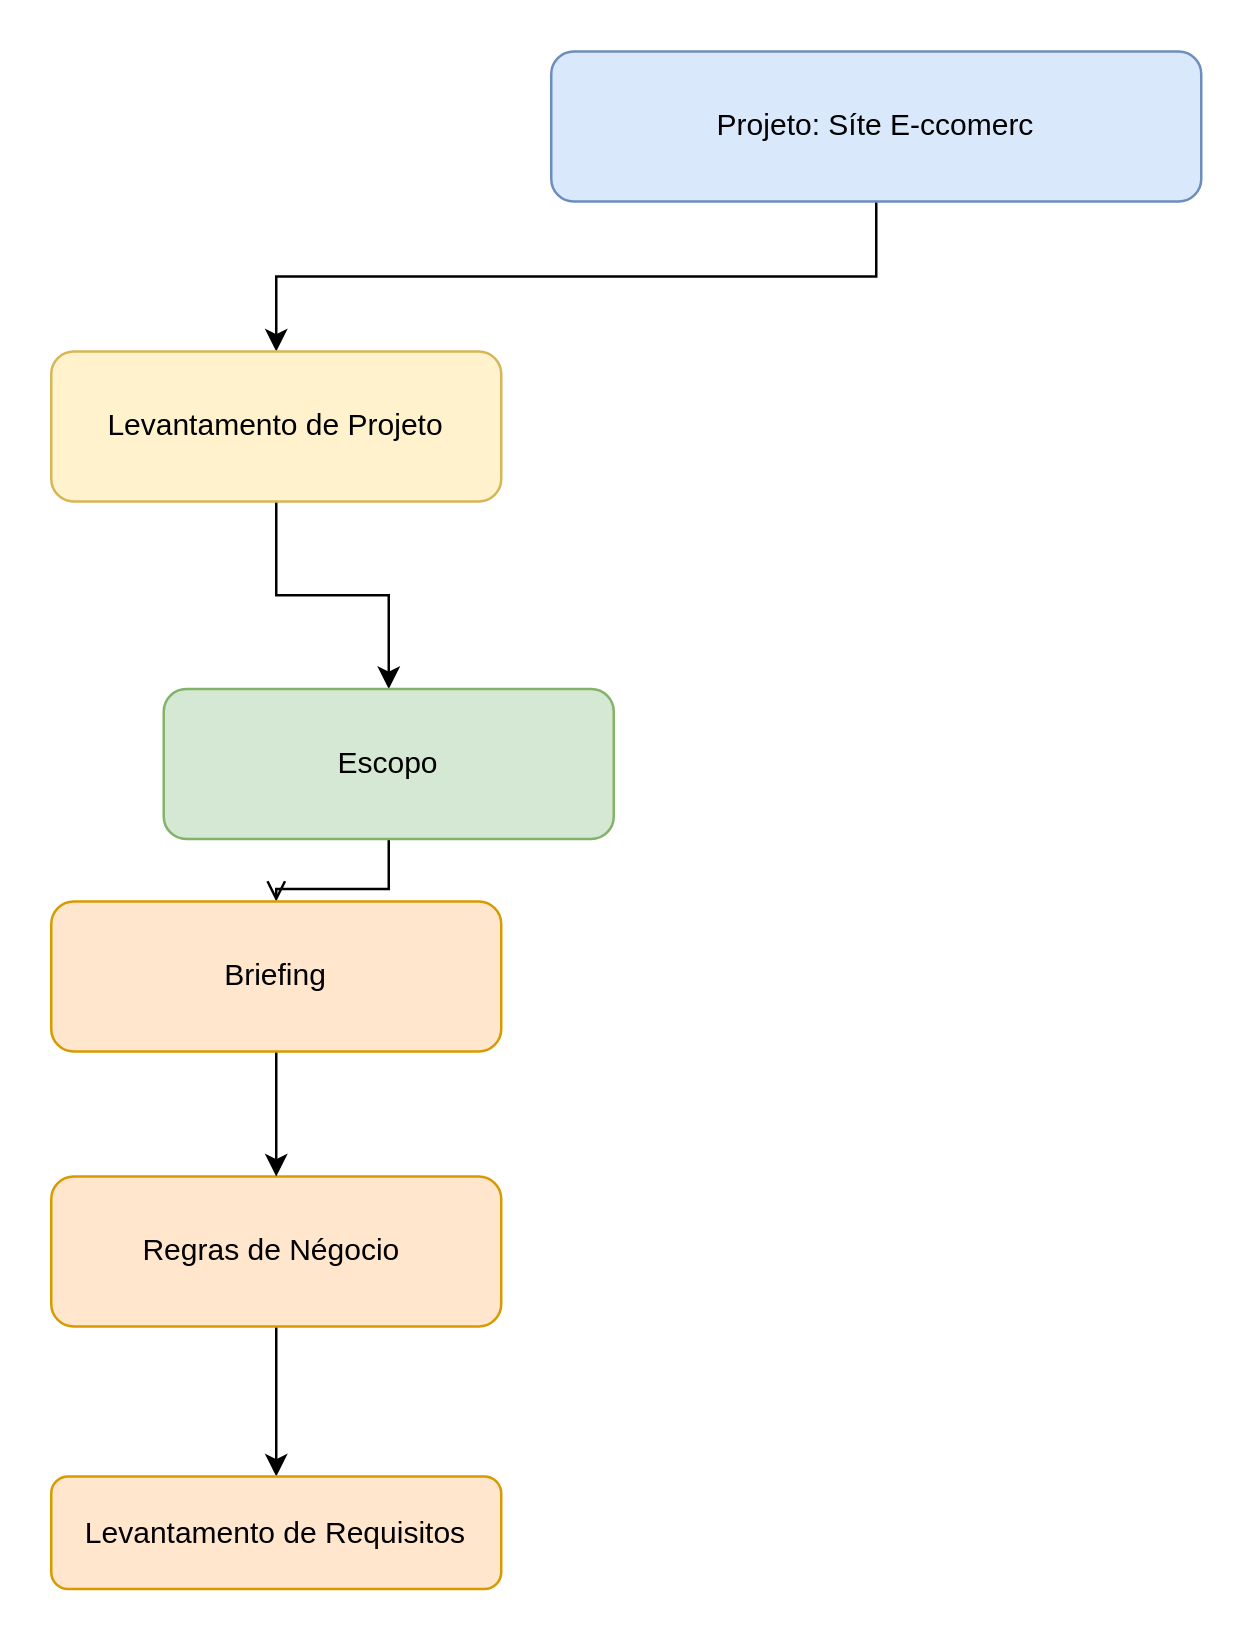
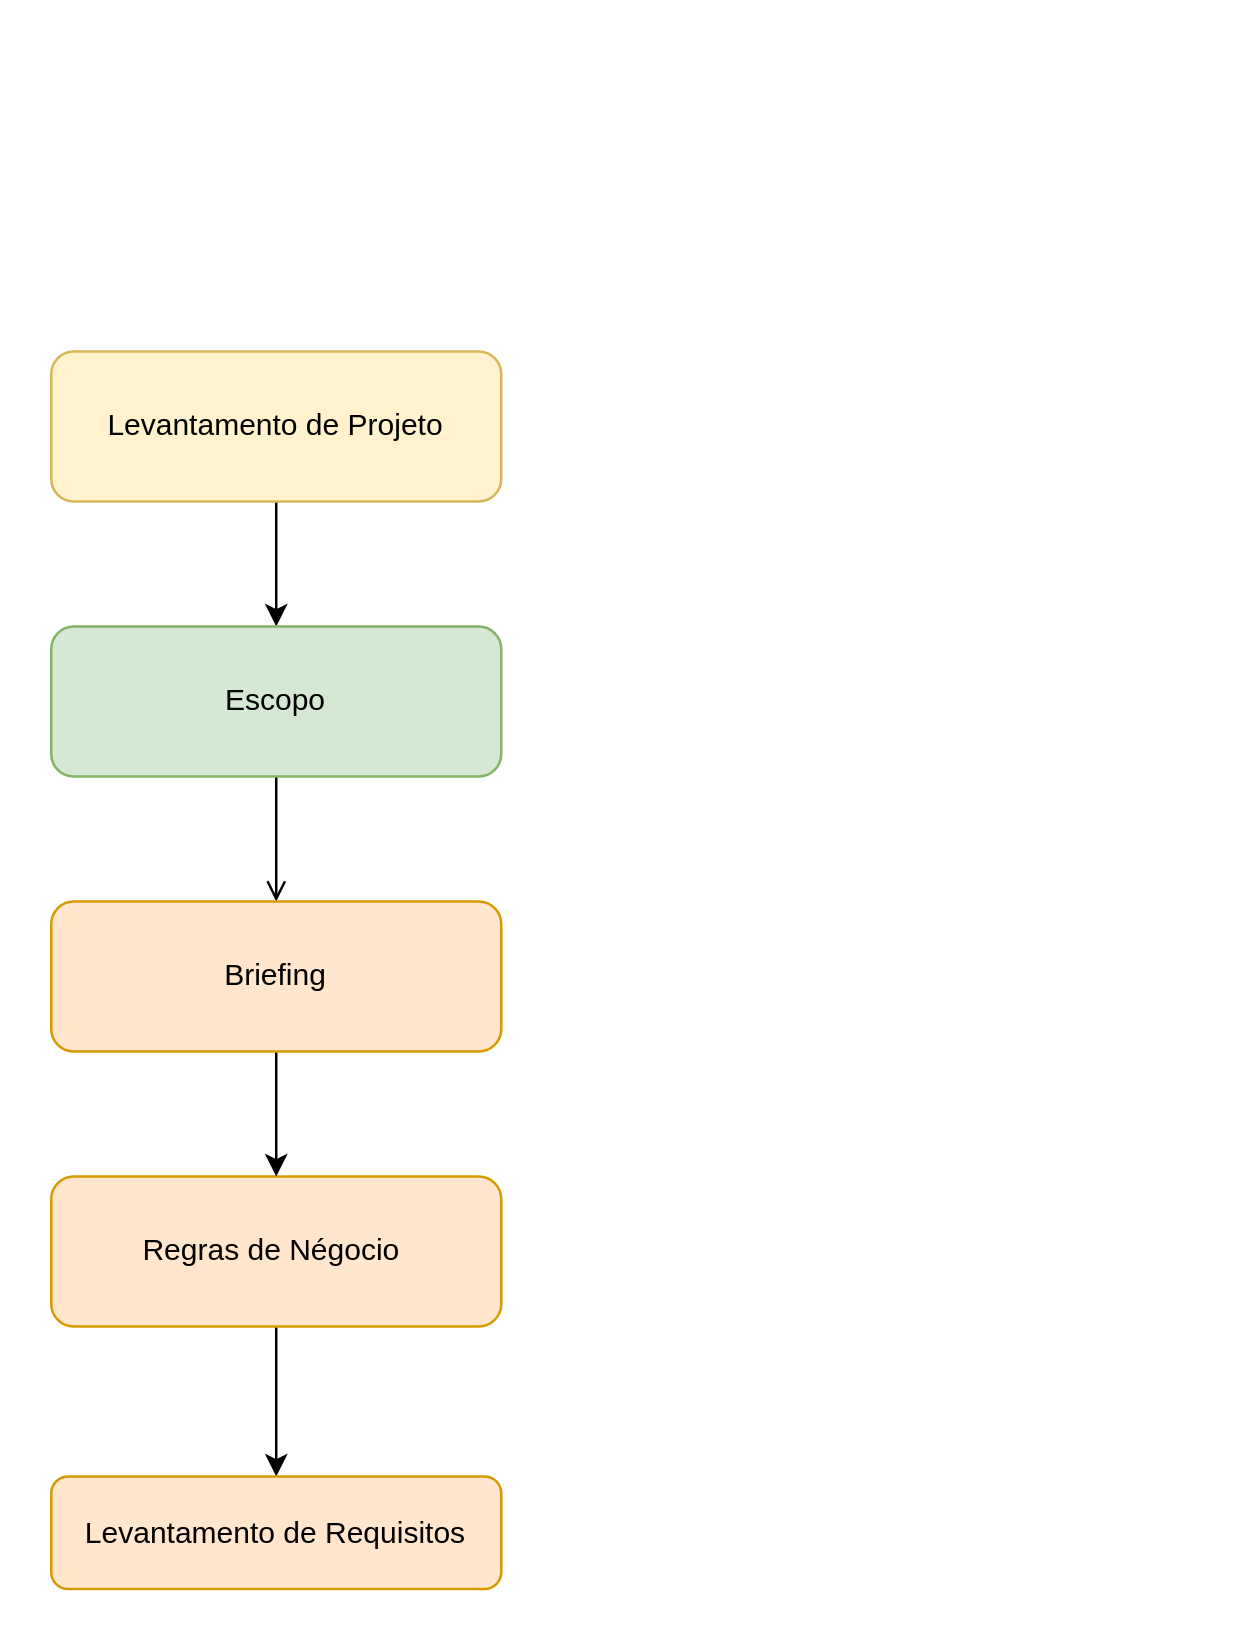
node "Projeto: Síte E-ccomerc": removed
edge "Projeto: Síte E-ccomerc" -> "Levantamento de Projeto": removed
node "Escopo": moved (389, 764) -> (276, 701)
